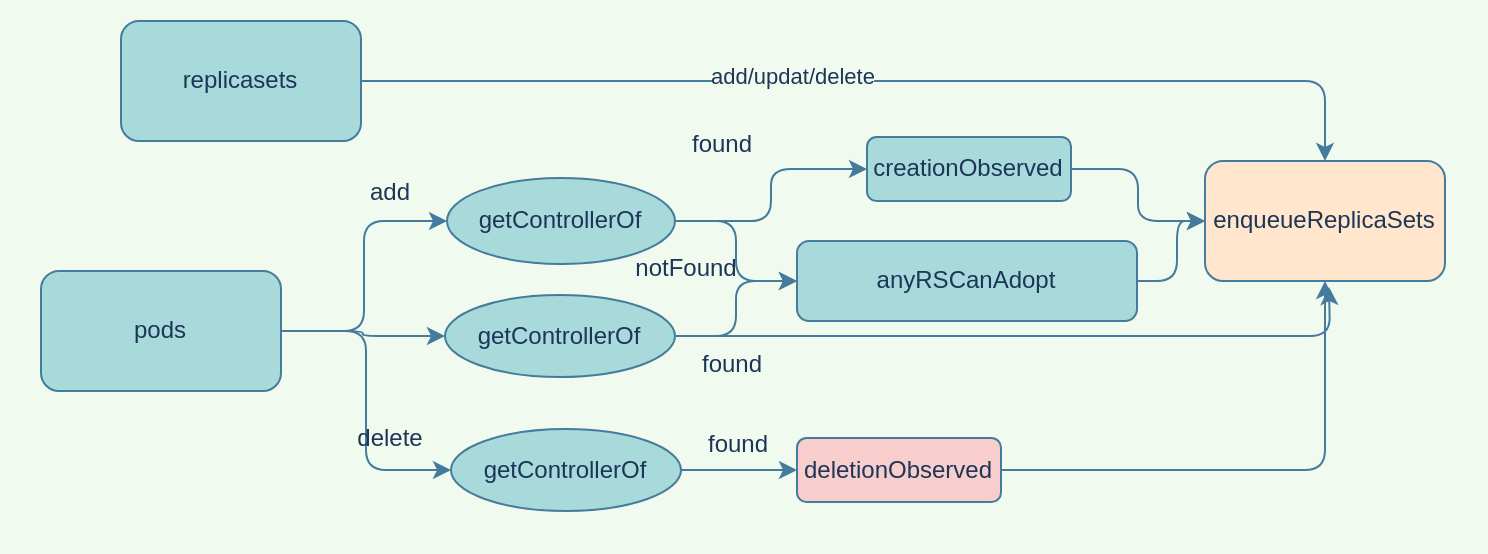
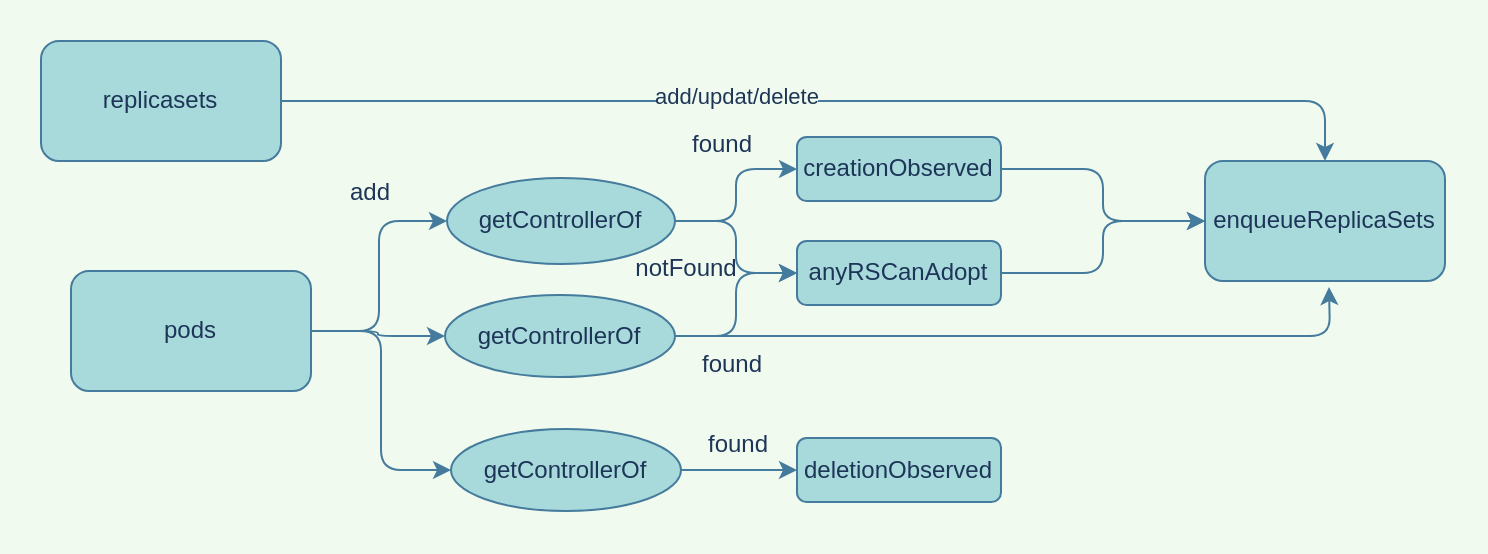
node "replicasets": moved (241, 81) -> (161, 101)
node "creationObserved": moved (969, 169) -> (899, 169)
node "add": moved (391, 193) -> (371, 193)
node "enqueueReplicaSets": fillcolor #ffe6cc -> #a8dadc
node "anyRSCanAdopt": size 340x80 -> 204x64
node "pods": moved (161, 331) -> (191, 331)
node "delete": removed
node "deletionObserved": fillcolor #f8cecc -> #a8dadc
edge "deletionObserved" -> "enqueueReplicaSets": removed
